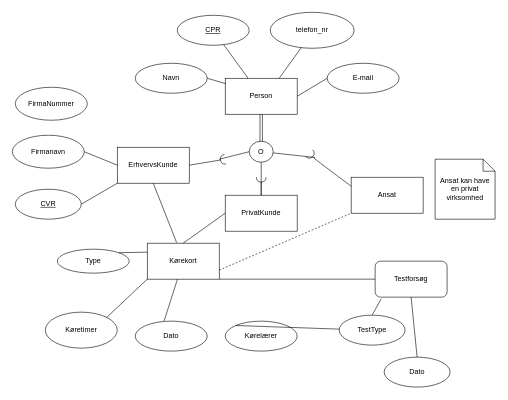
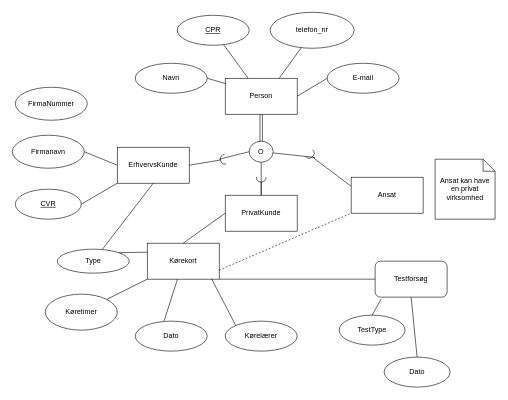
edge "ErhvervsKunde" -- "Kørekort": now "ErhvervsKunde" -- "Type"
edge "TestType" -- "Kørelærer": now "Kørekort" -- "Kørelærer"
node "Køretimer": moved (81, 330) -> (81, 312)
